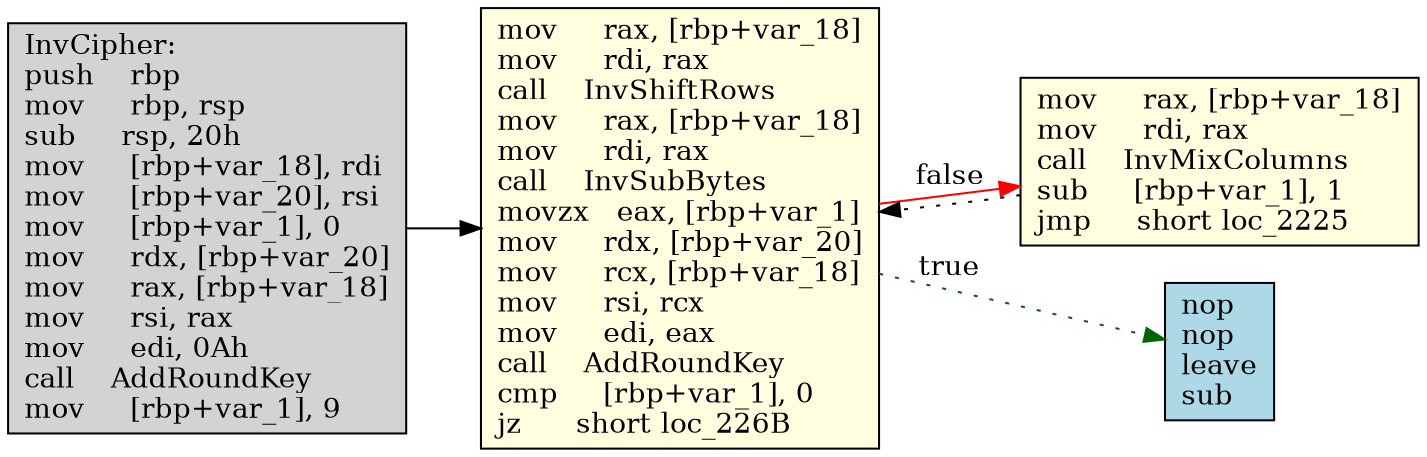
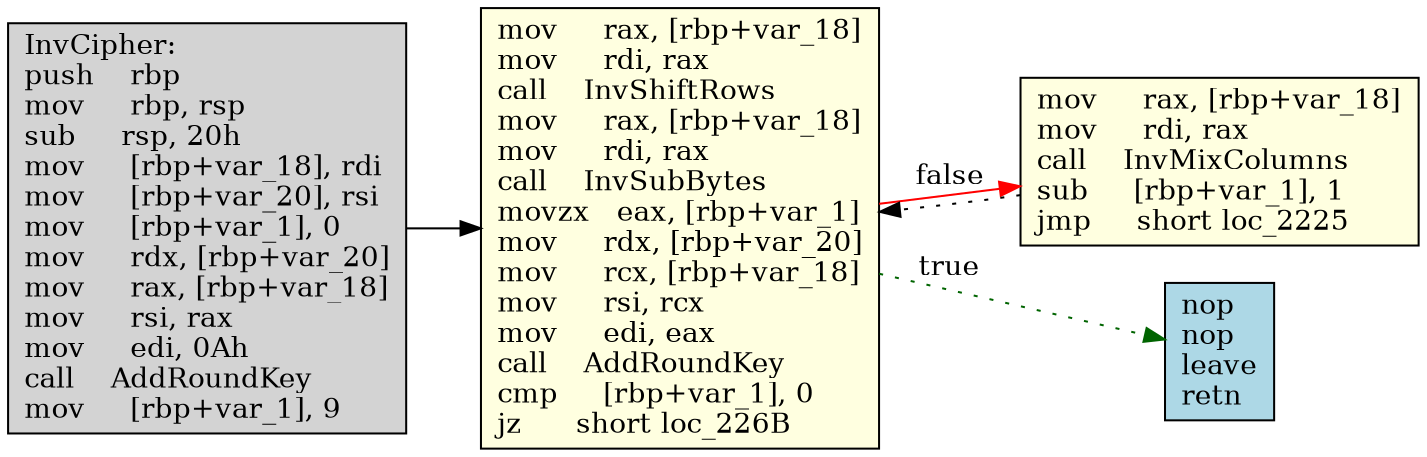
node "nop nop leave sub": label "nop nop leave sub" -> "nop nop leave retn"
